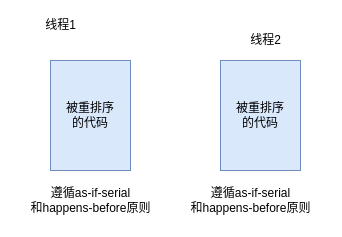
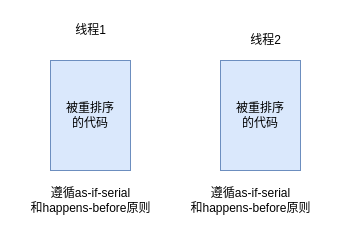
node "线程1": moved (61, 26) -> (91, 31)
